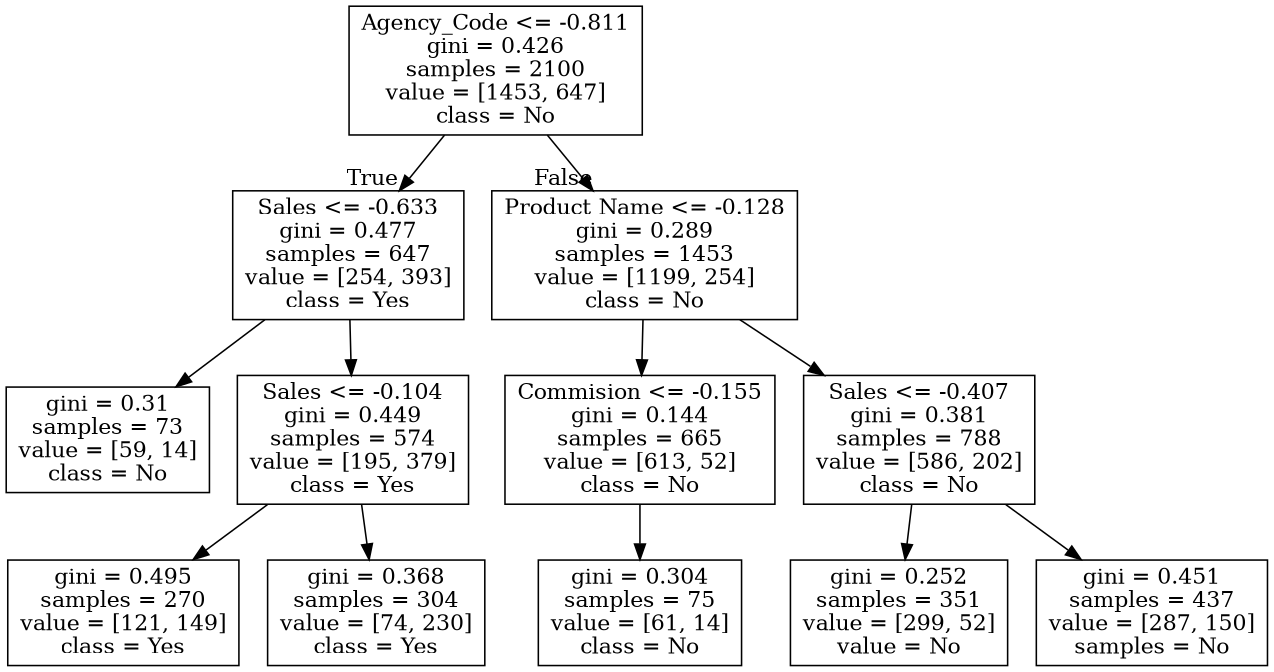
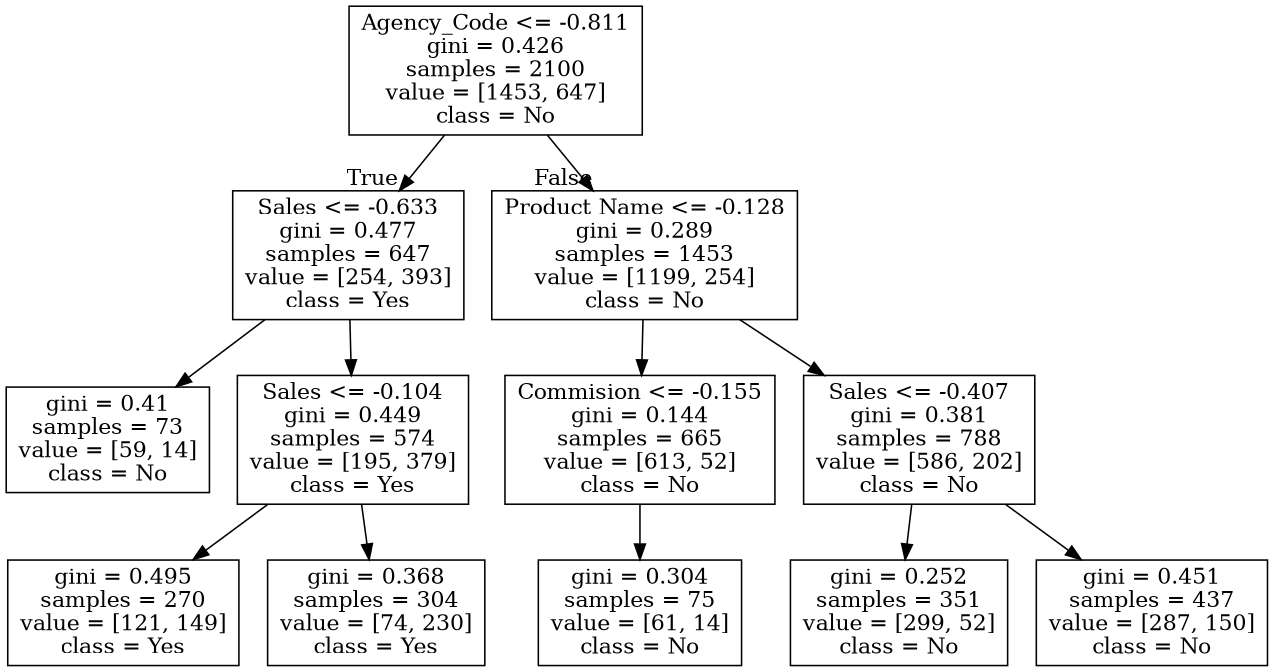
node "gini = 0.31 samples = 73 value = [59, 14] class = No": label "gini = 0.31 samples = 73 value = [59, 14] class = No" -> "gini = 0.41 samples = 73 value = [59, 14] class = No"
node "gini = 0.252 samples = 351 value = [299, 52] value = No": label "gini = 0.252 samples = 351 value = [299, 52] value = No" -> "gini = 0.252 samples = 351 value = [299, 52] class = No"
node "gini = 0.451 samples = 437 value = [287, 150] samples = No": label "gini = 0.451 samples = 437 value = [287, 150] samples = No" -> "gini = 0.451 samples = 437 value = [287, 150] class = No"
